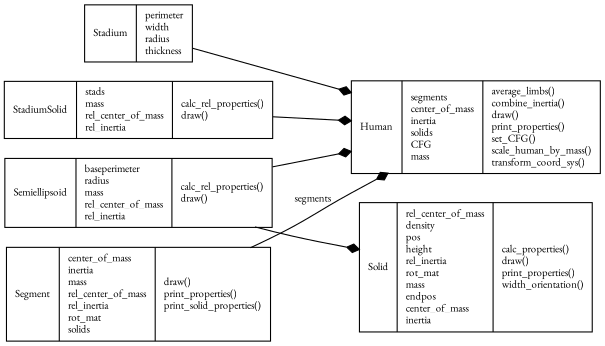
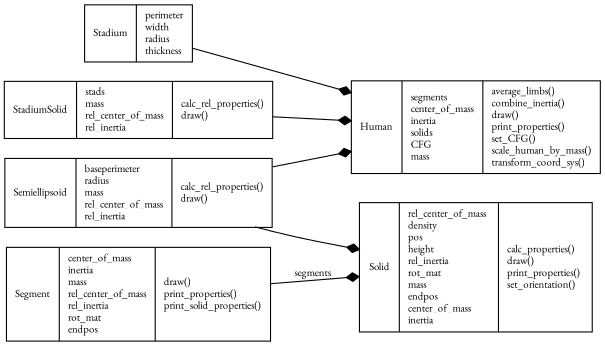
edge "Segment" -> "Human": now "Segment" -> "Solid"
node "Solid": text "width_orientation()" -> "set_orientation()"
node "Segment": text "solids" -> "endpos"
